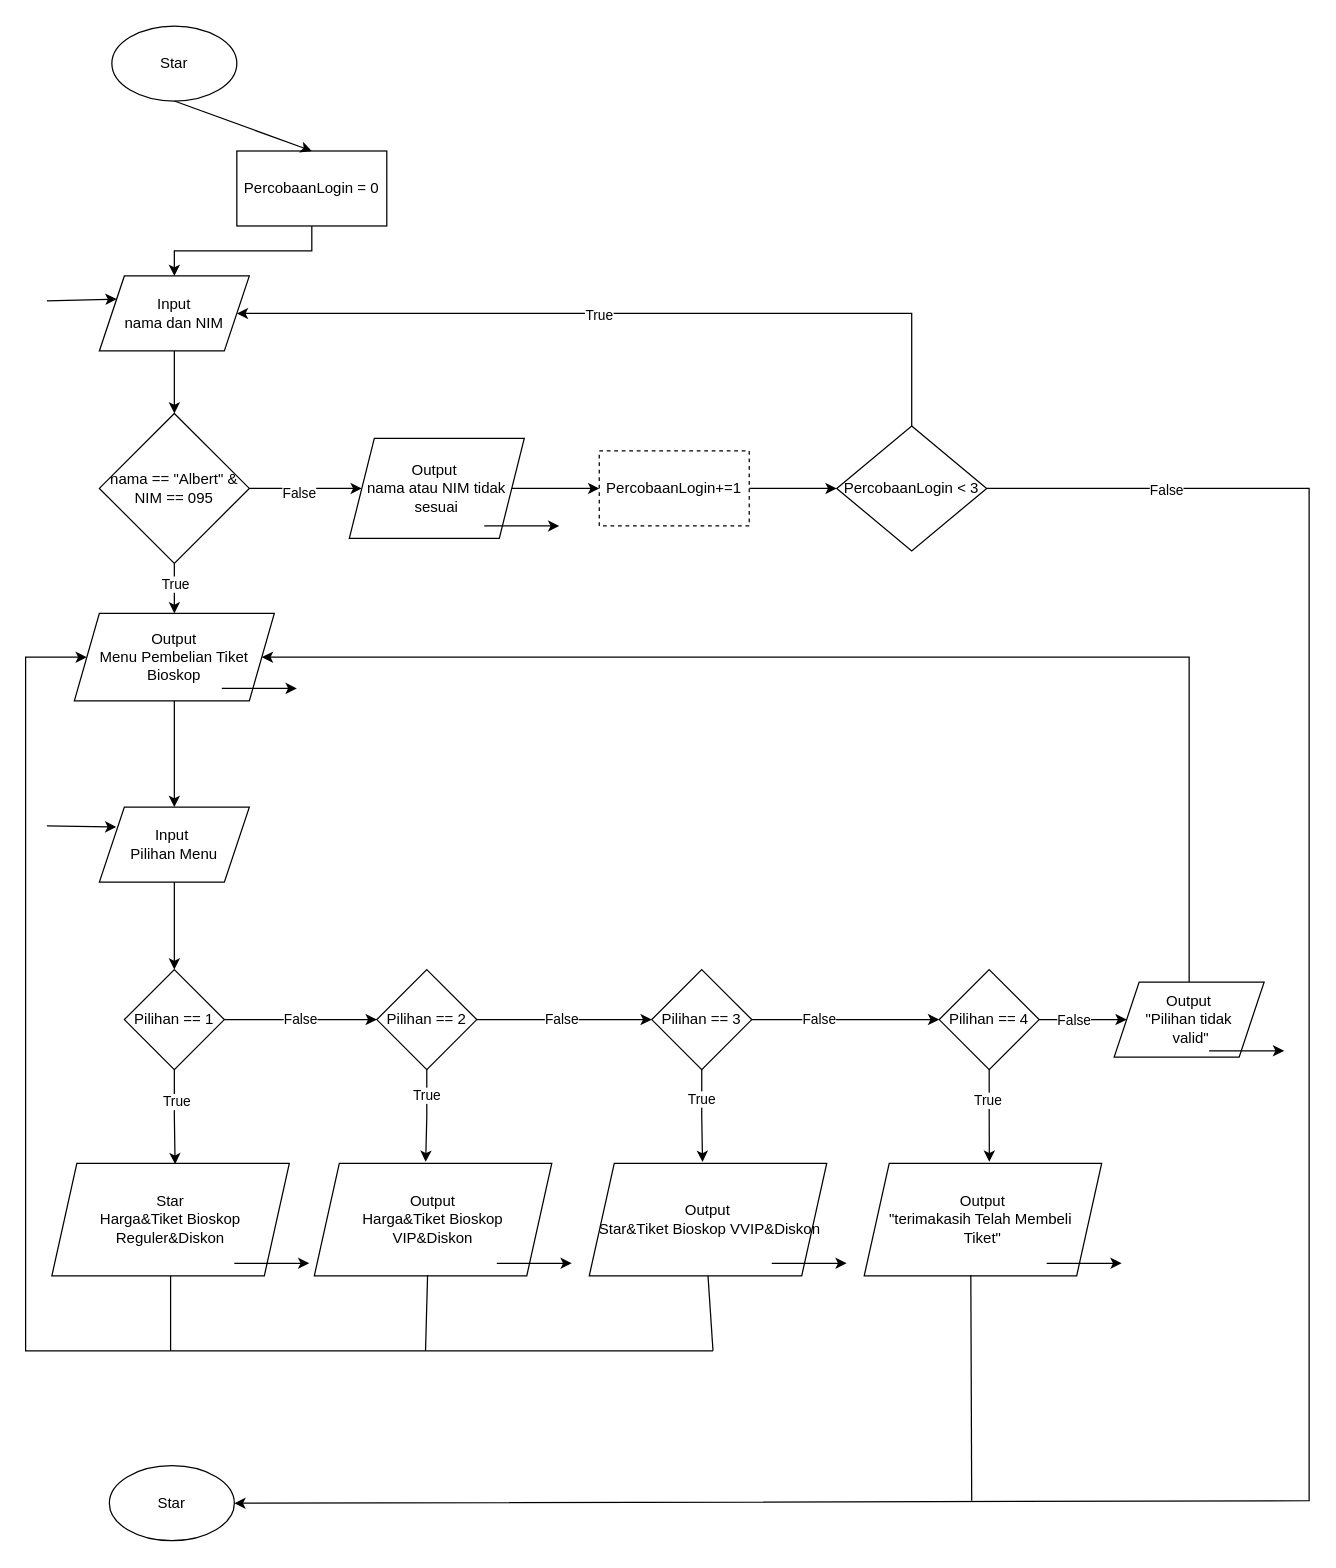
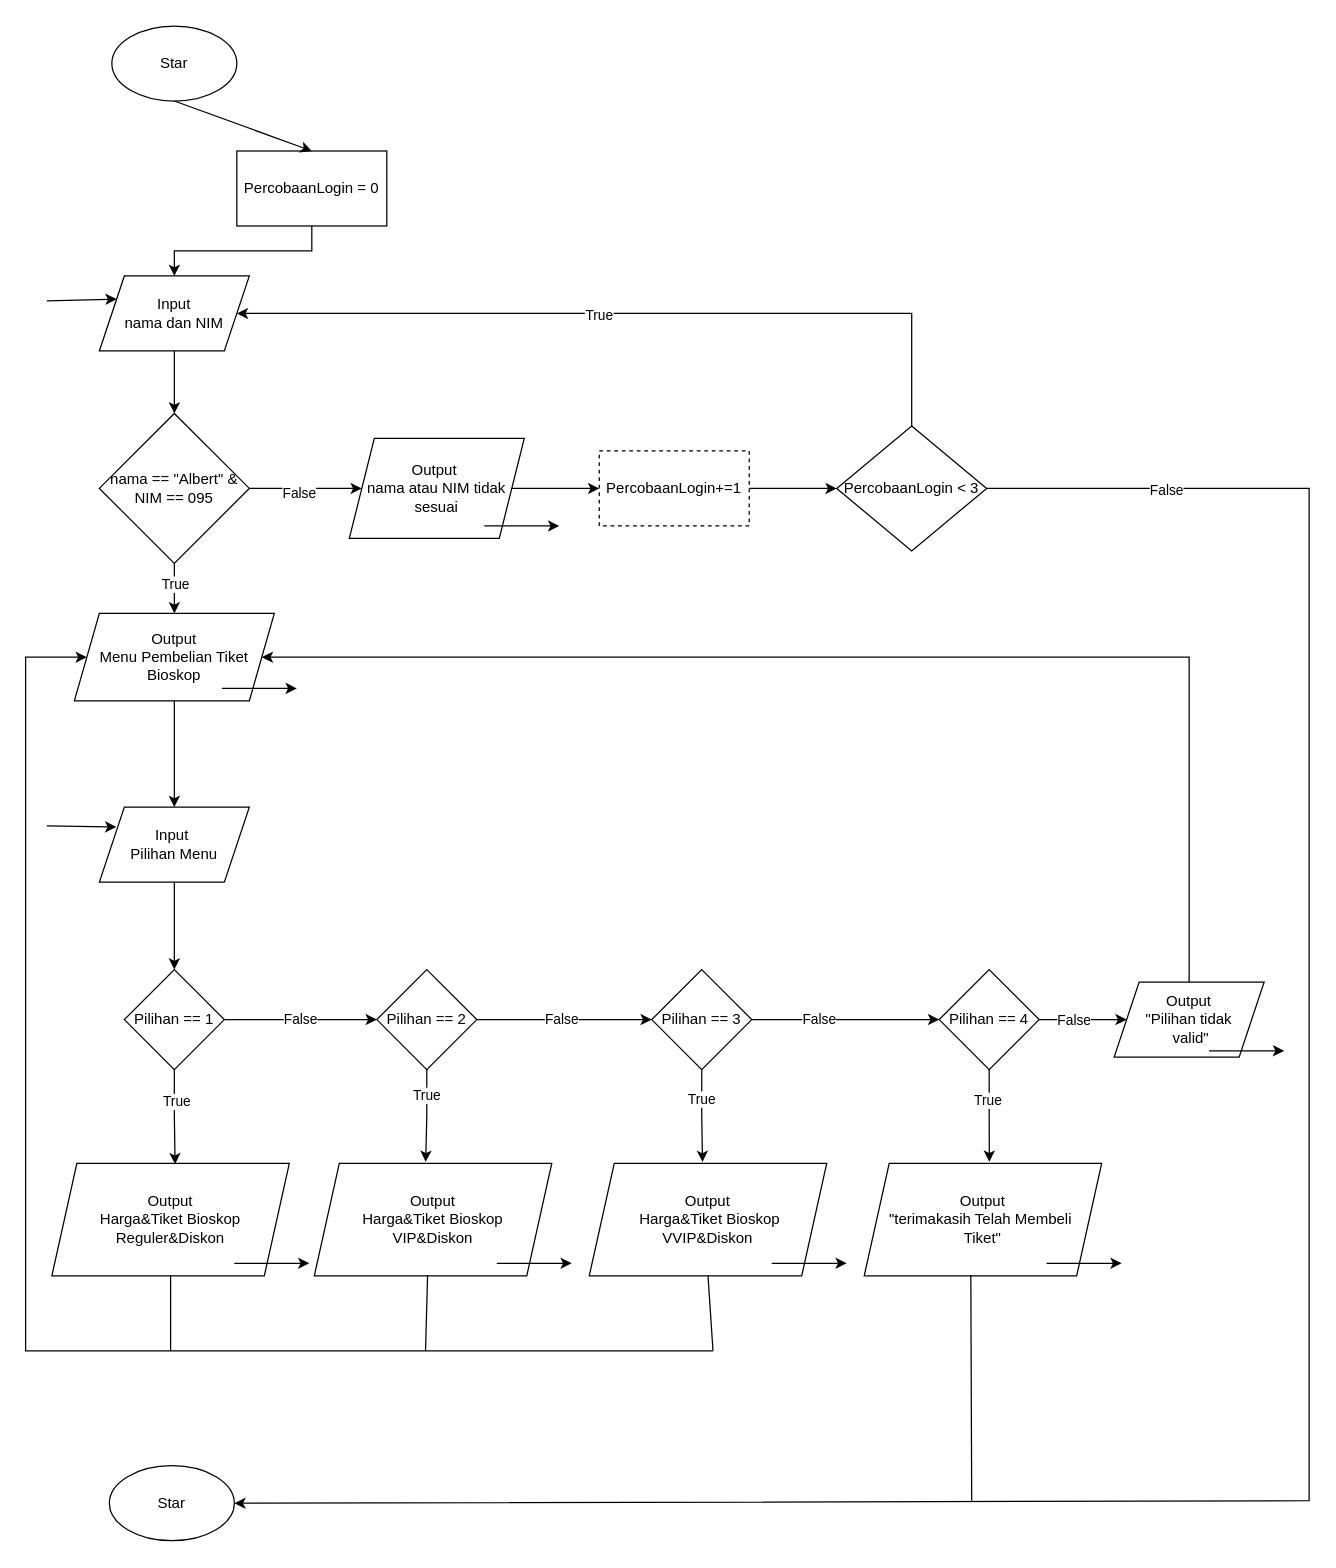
node "Star Harga&Tiket Bioskop Reguler&Diskon": label "Star Harga&Tiket Bioskop Reguler&Diskon" -> "Output Harga&Tiket Bioskop Reguler&Diskon"
node "Output Star&Tiket Bioskop VVIP&Diskon": label "Output Star&Tiket Bioskop VVIP&Diskon" -> "Output Harga&Tiket Bioskop VVIP&Diskon"
